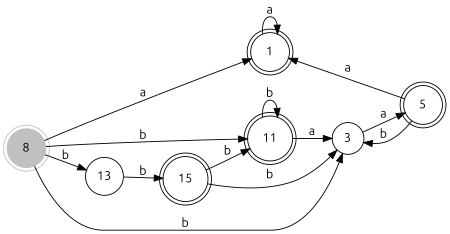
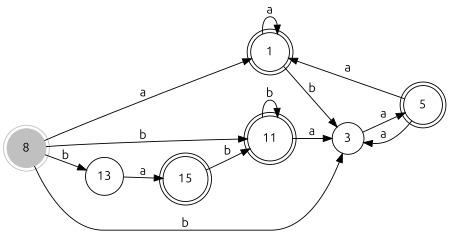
edge "5" -> "3": label "b" -> "a"
edge "13" -> "15": label "b" -> "a"
edge "15" -> "3": now "1" -> "3"
